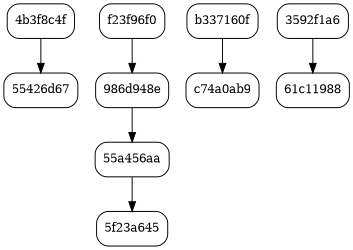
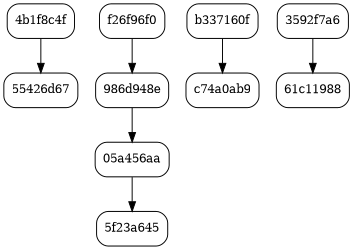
node "4b3f8c4f": label "4b3f8c4f" -> "4b1f8c4f"
node "f23f96f0": label "f23f96f0" -> "f26f96f0"
node "3592f1a6": label "3592f1a6" -> "3592f7a6"
node "55a456aa": label "55a456aa" -> "05a456aa"
